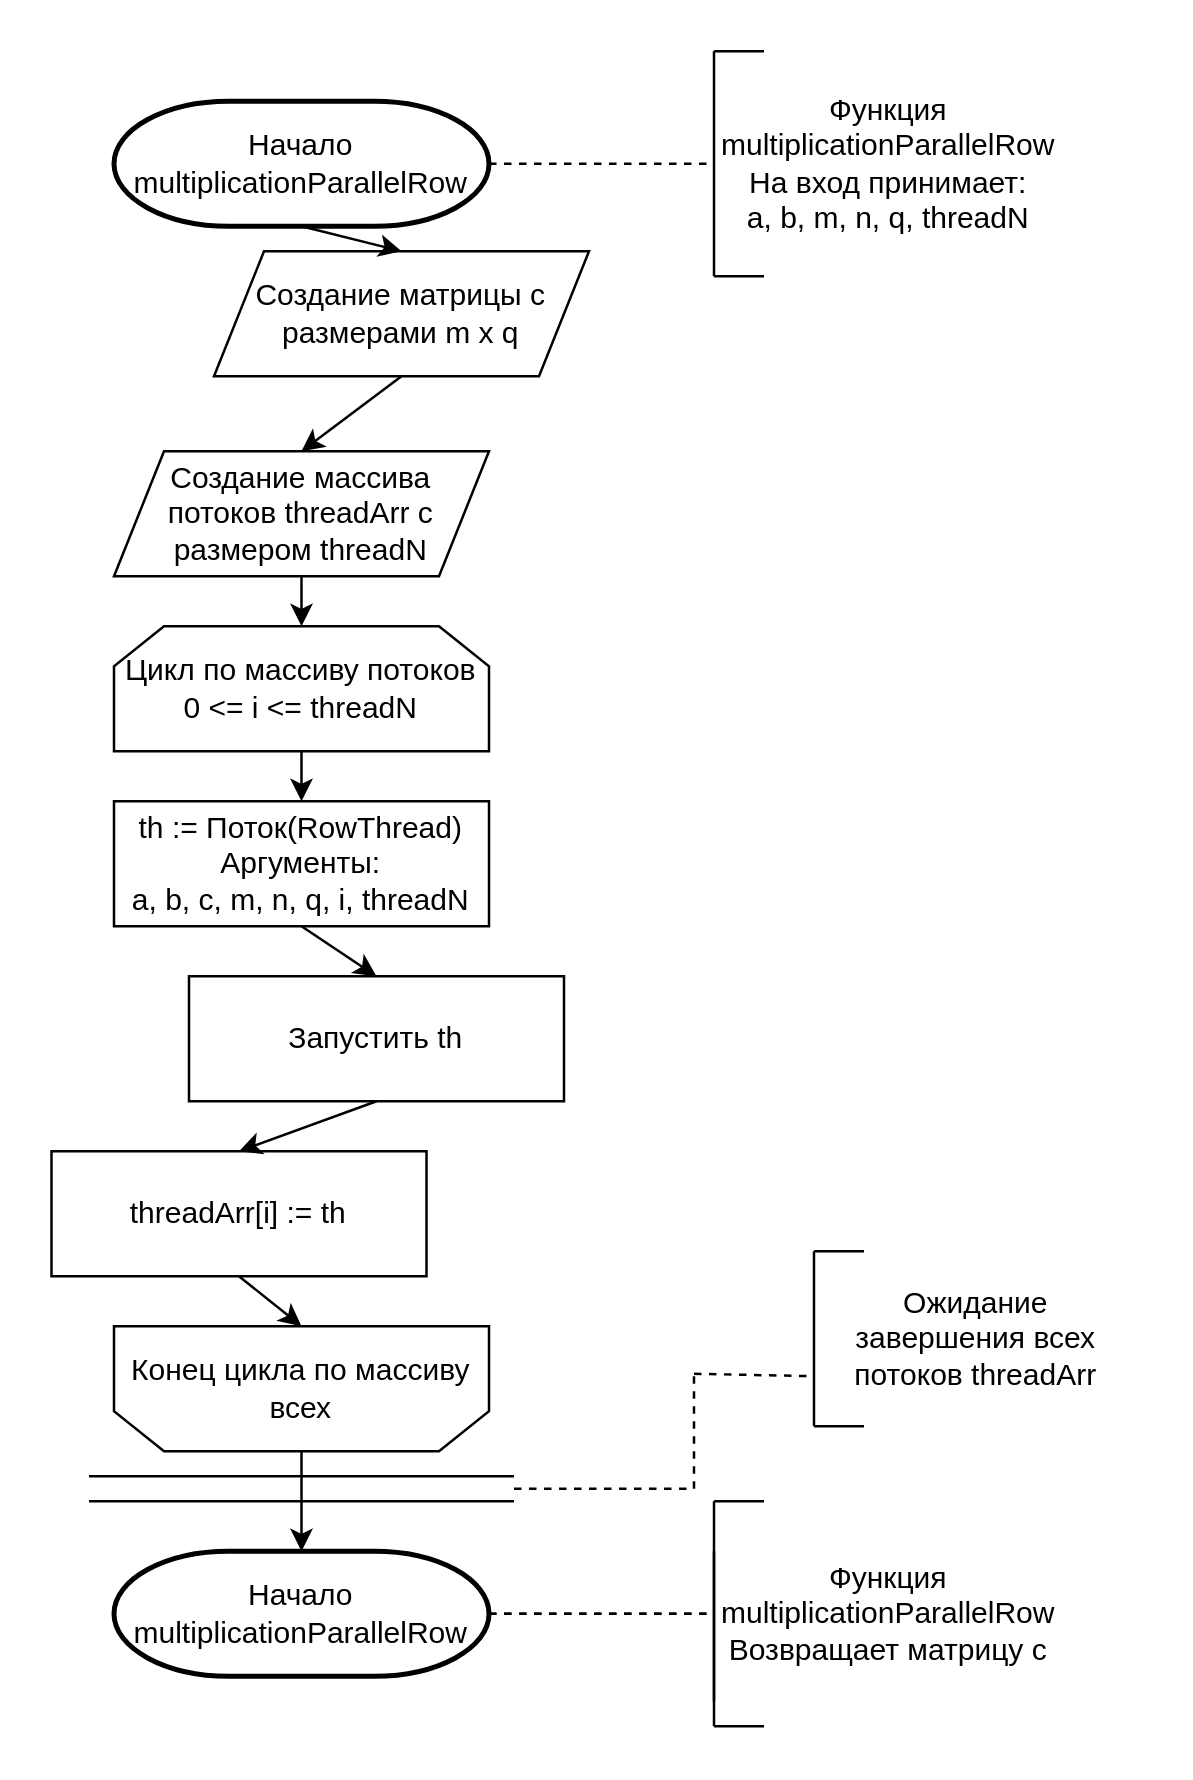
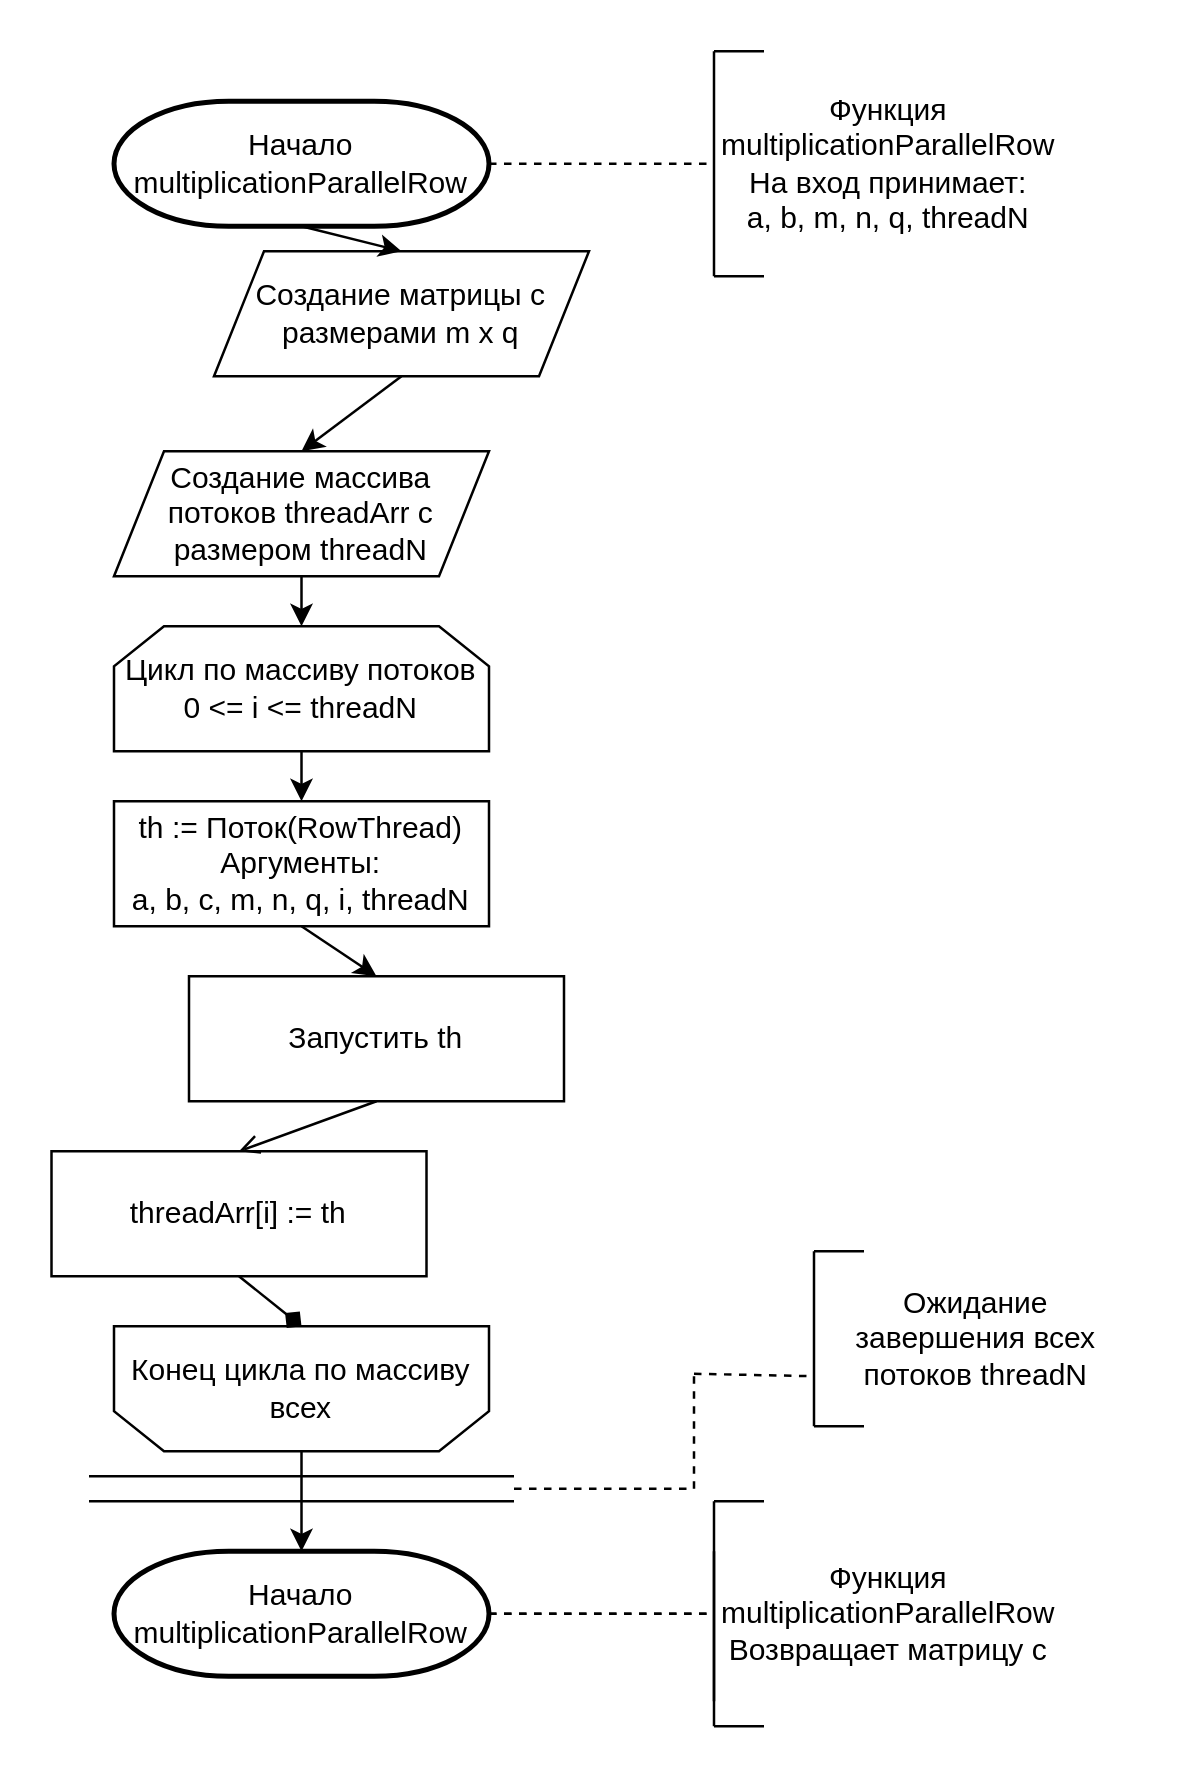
edge "Запустить th" -> "threadArr[i] := th": arrowhead classic -> open
edge "threadArr[i] := th" -> "Конец цикла по массиву всех": arrowhead classic -> diamond
node "Ожидание завершения всех потоков threadArr": label "Ожидание завершения всех потоков threadArr" -> "Ожидание завершения всех потоков threadN"
